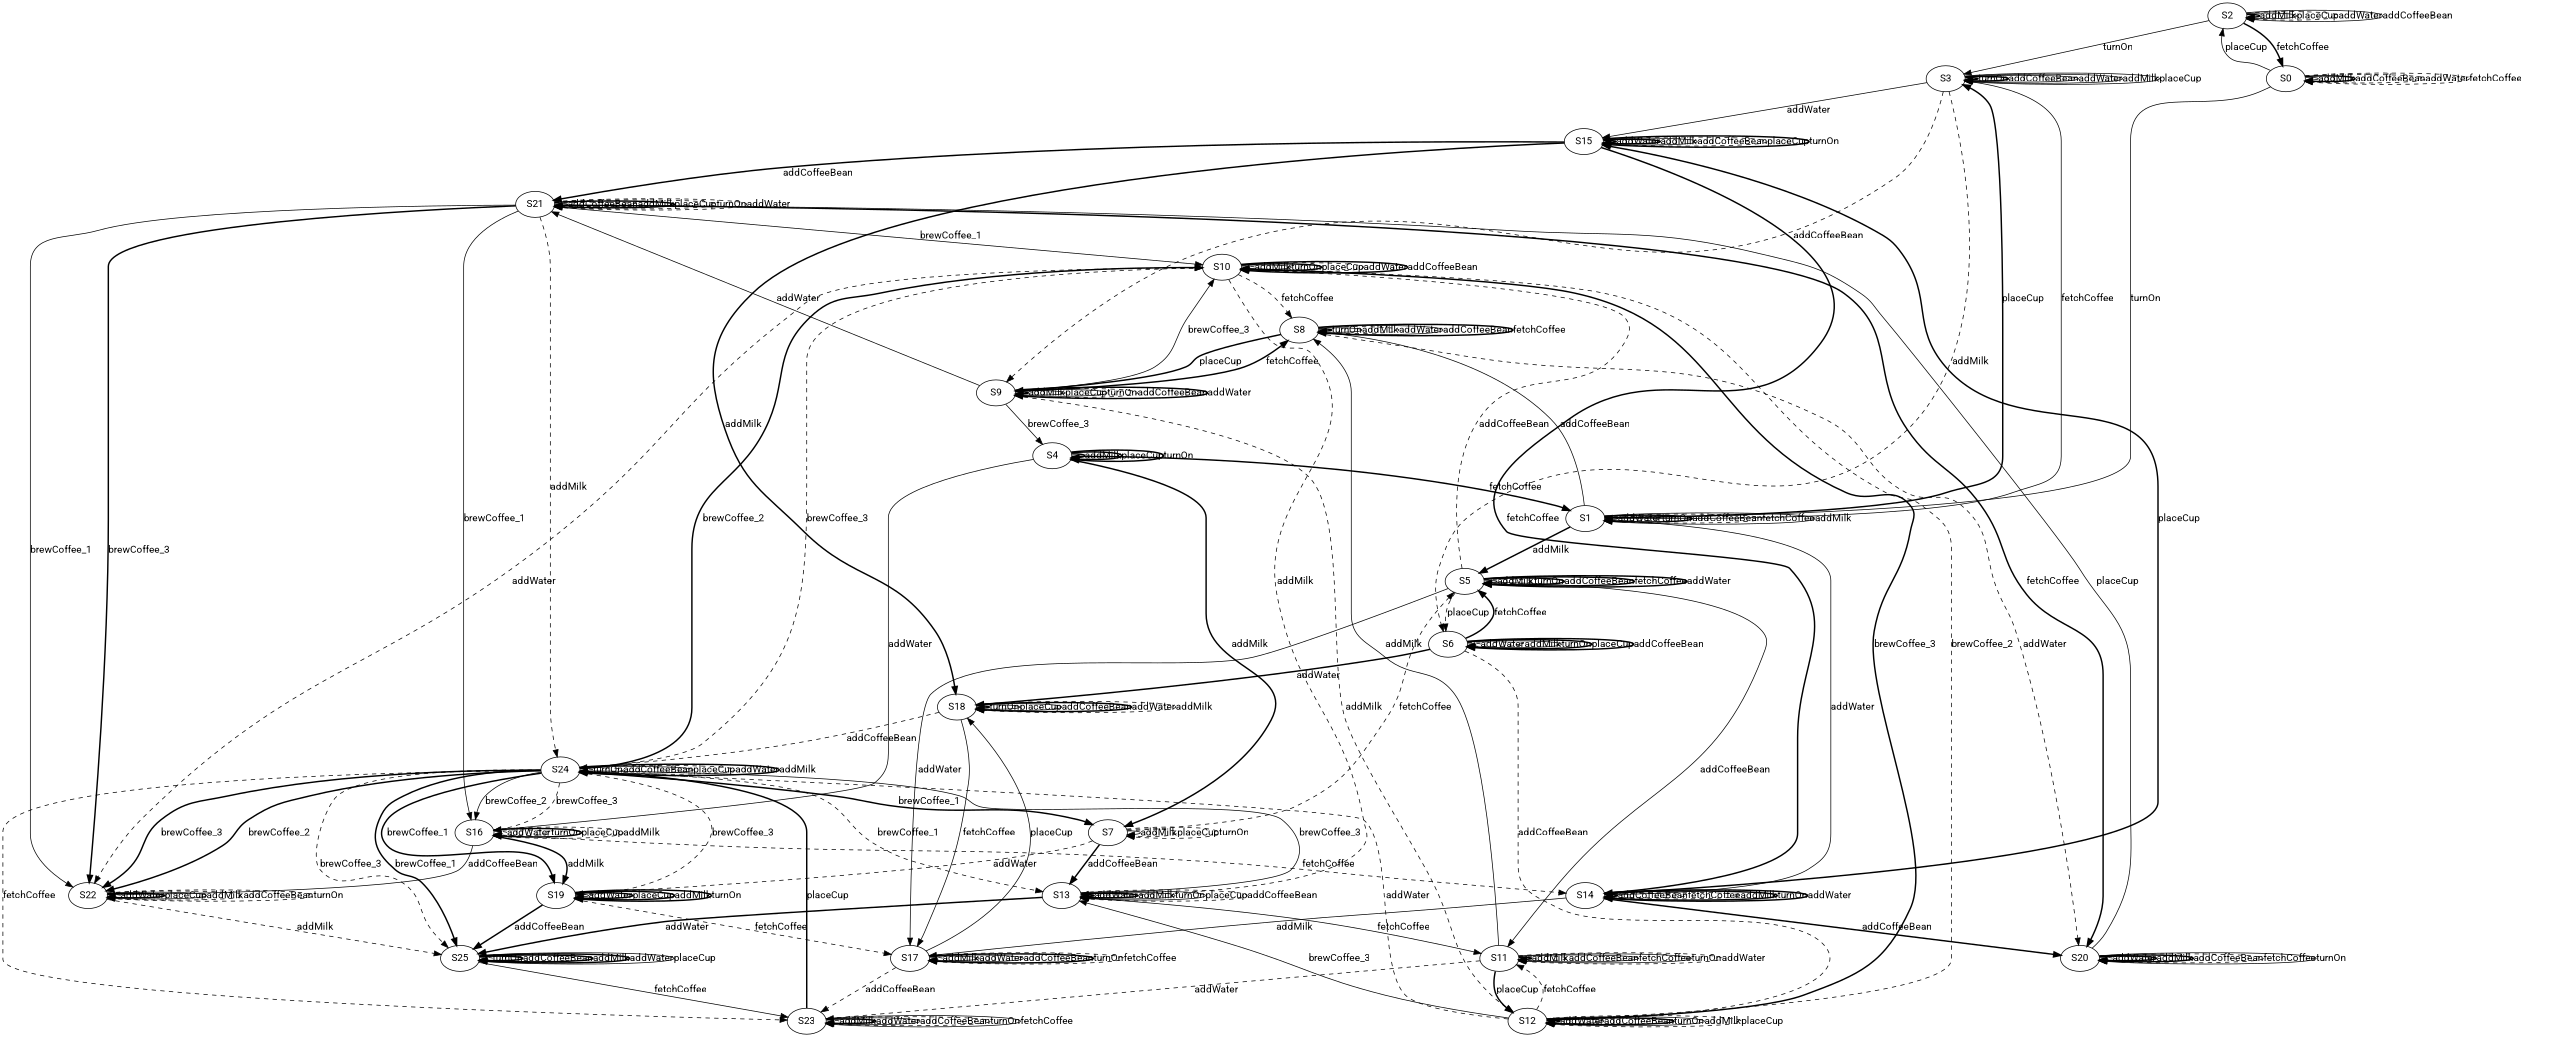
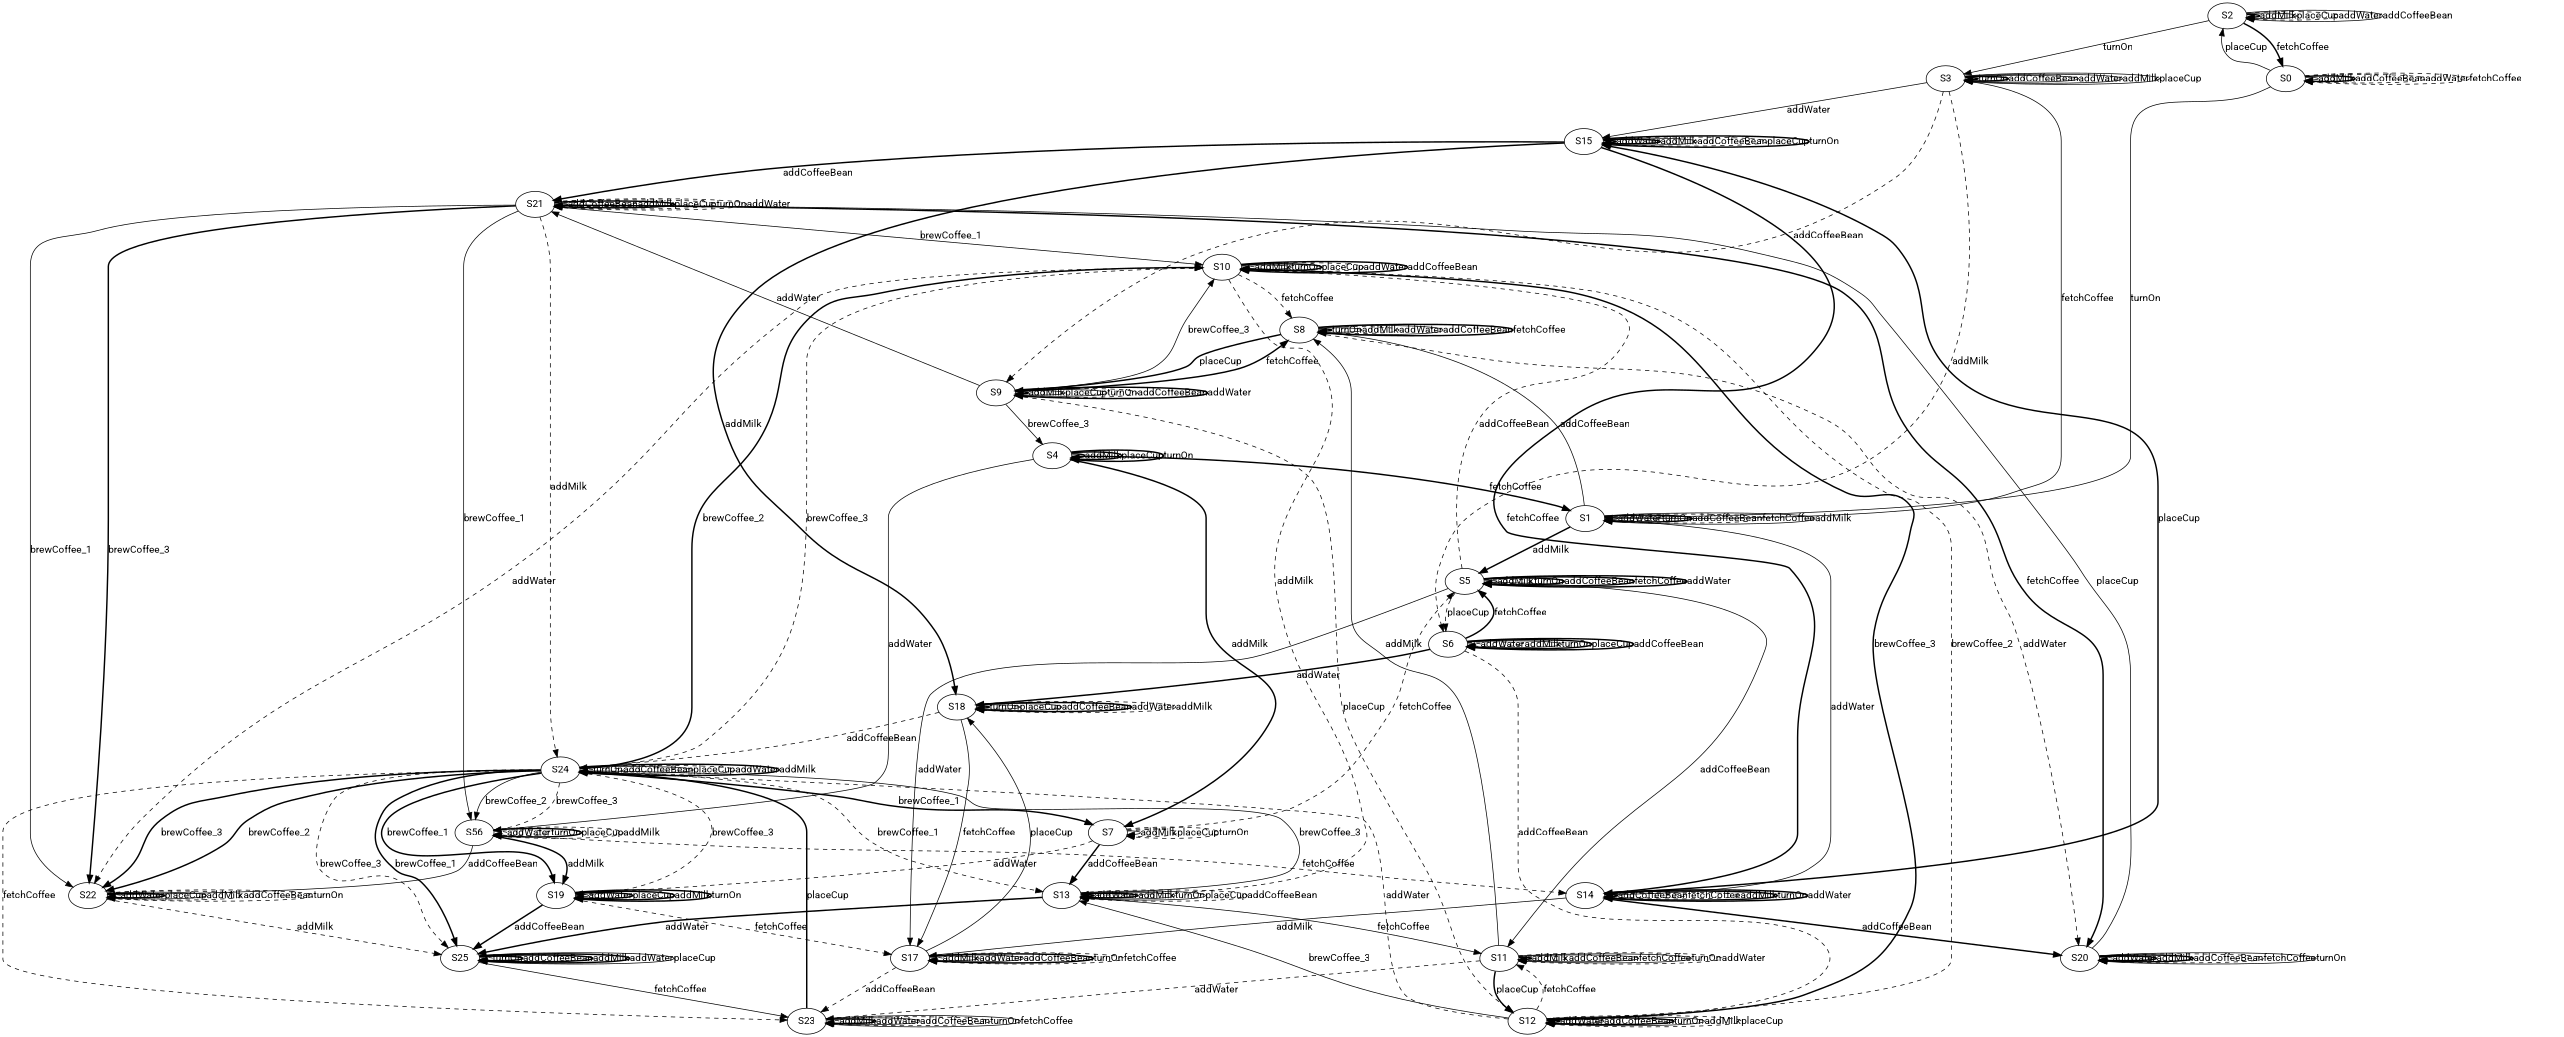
edge "S1" -> "S3": removed, label "placeCup"
edge "S9" -> "S12": label "addMilk" -> "placeCup"
node "S16": label "S16" -> "S56"
